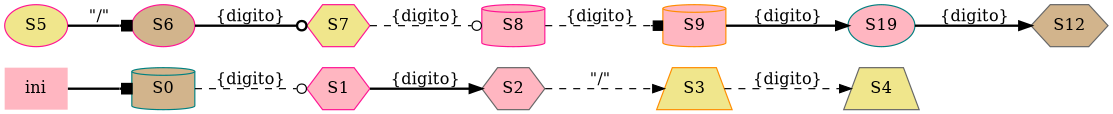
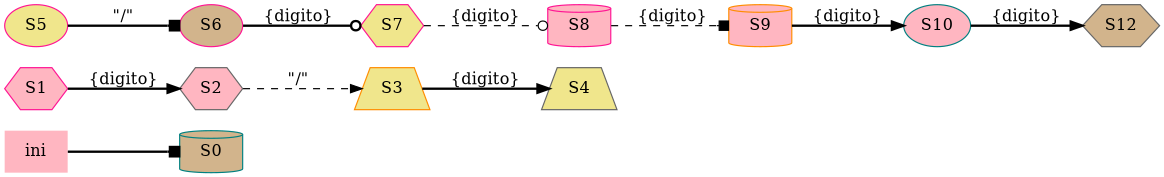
node "S19": label "S19" -> "S10"
edge "S0" -> "S1": removed, label "{digito}"
edge "S3" -> "S4": style dashed -> bold
